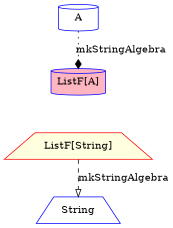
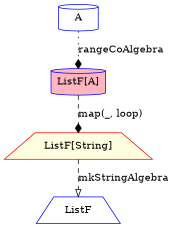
edge "A" -> "ListF[A]": label "mkStringAlgebra" -> "rangeCoAlgebra"
edge "ListF[A]" -> "ListF[String]": added, label "map(_, loop)"
node "String": label "String" -> "ListF"
